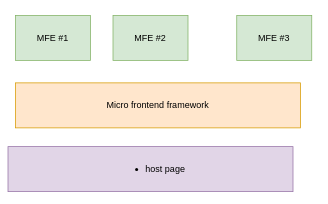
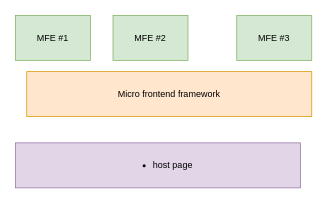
node "Micro frontend framework": moved (158, 105) -> (169, 94)
node "host page": moved (150, 169) -> (158, 165)
